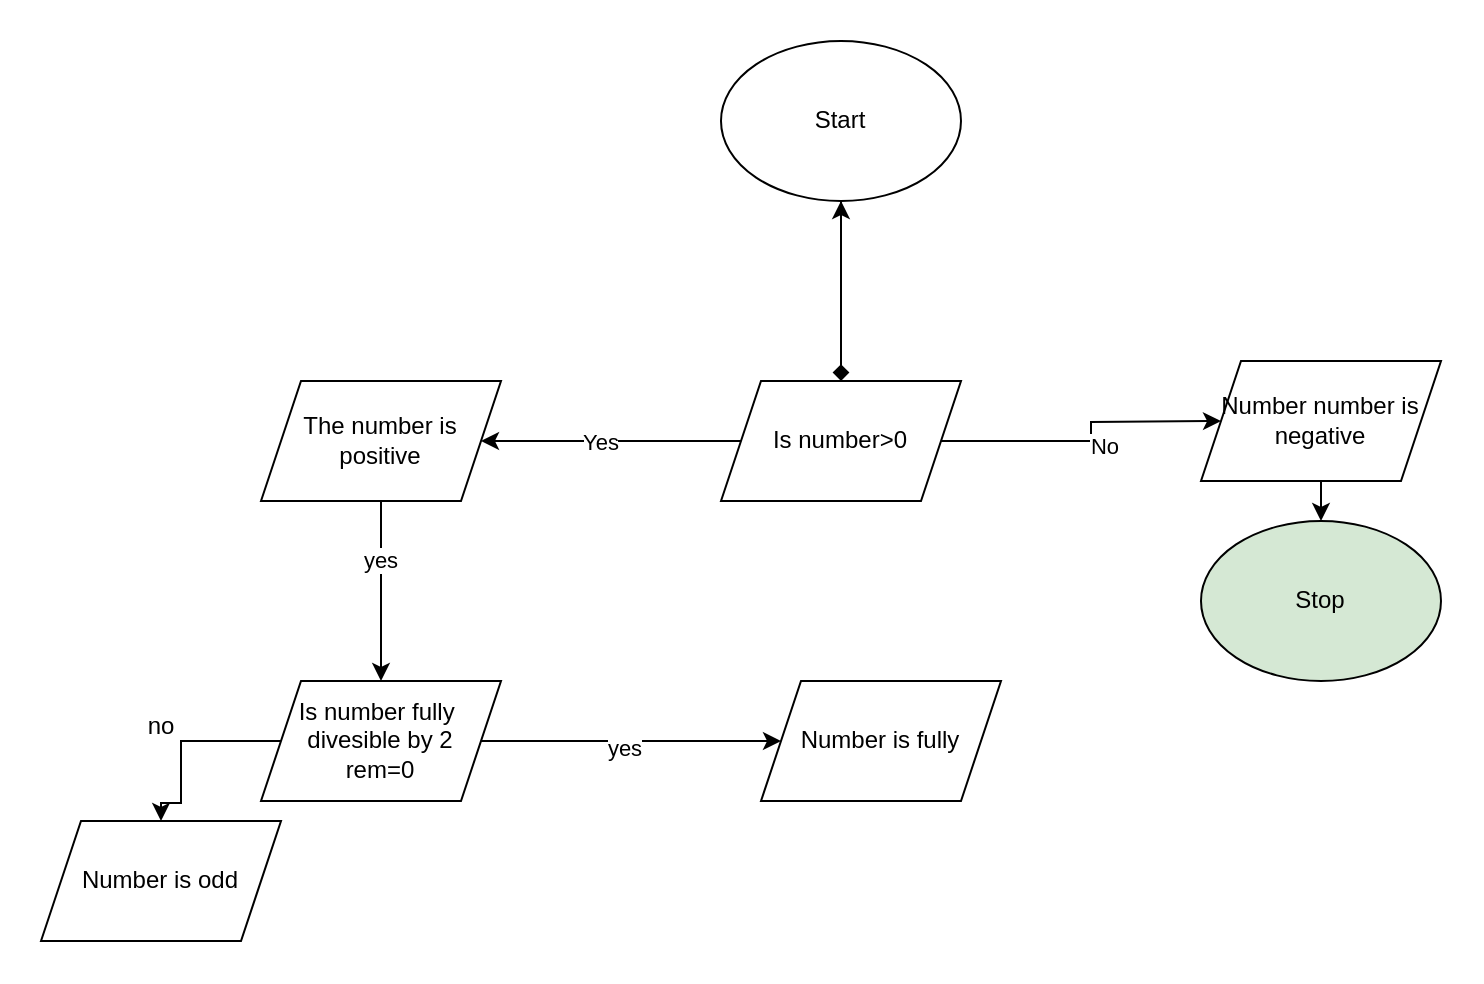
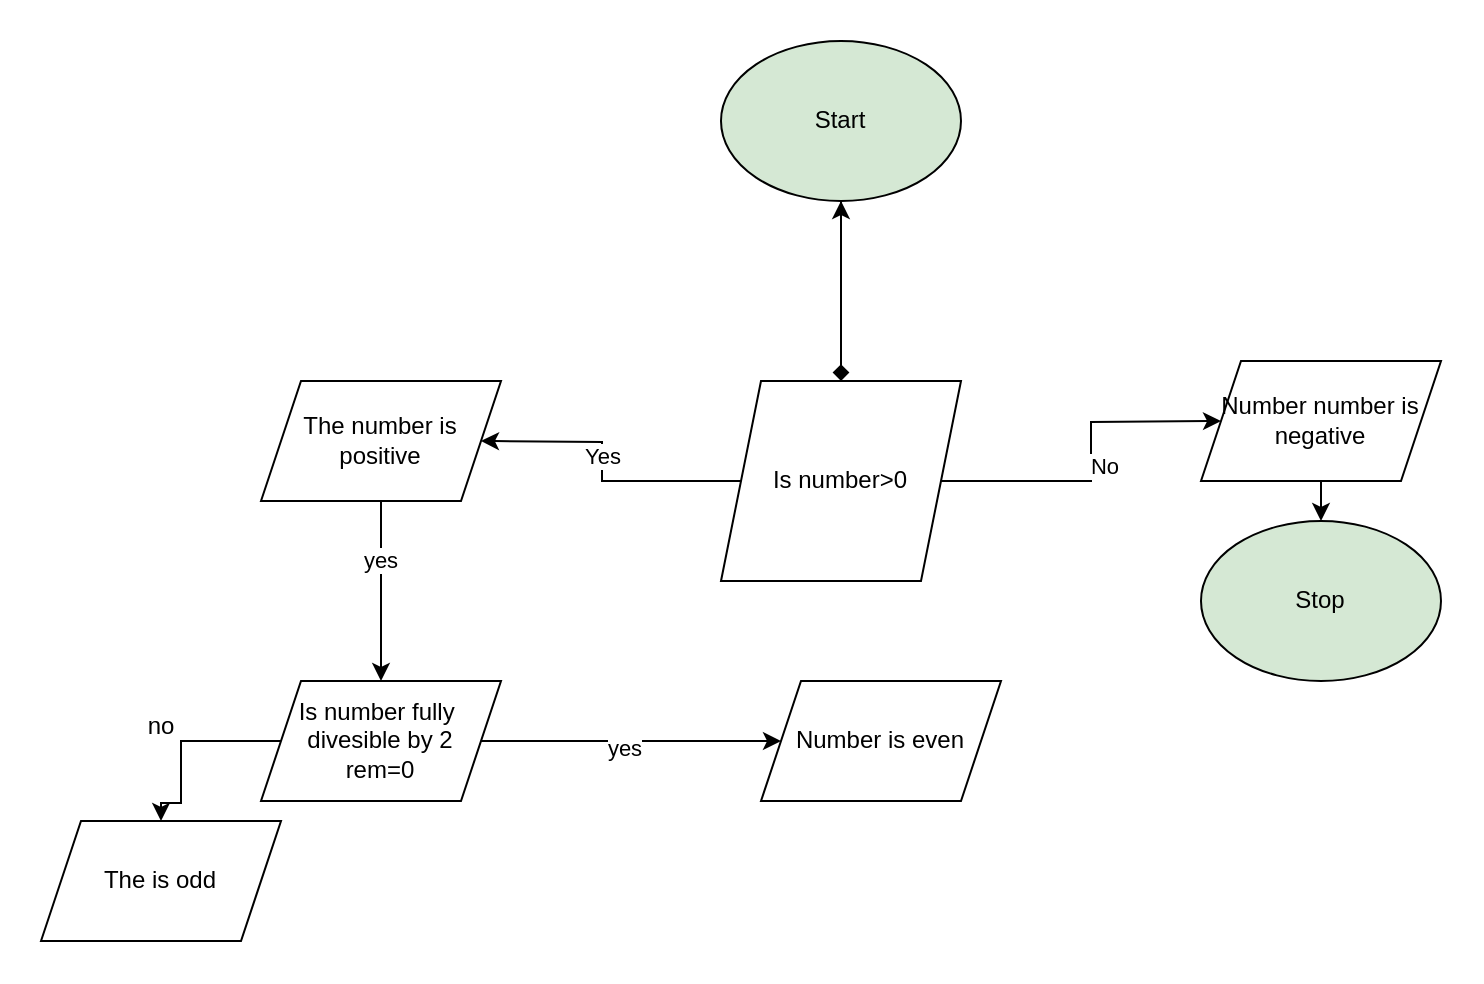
node "Start": fillcolor #ffffff -> #d5e8d4
node "Is number>0": size 240x120 -> 240x200
node "Number is fully": label "Number is fully" -> "Number is even"
node "Number is odd": label "Number is odd" -> "The is odd"
